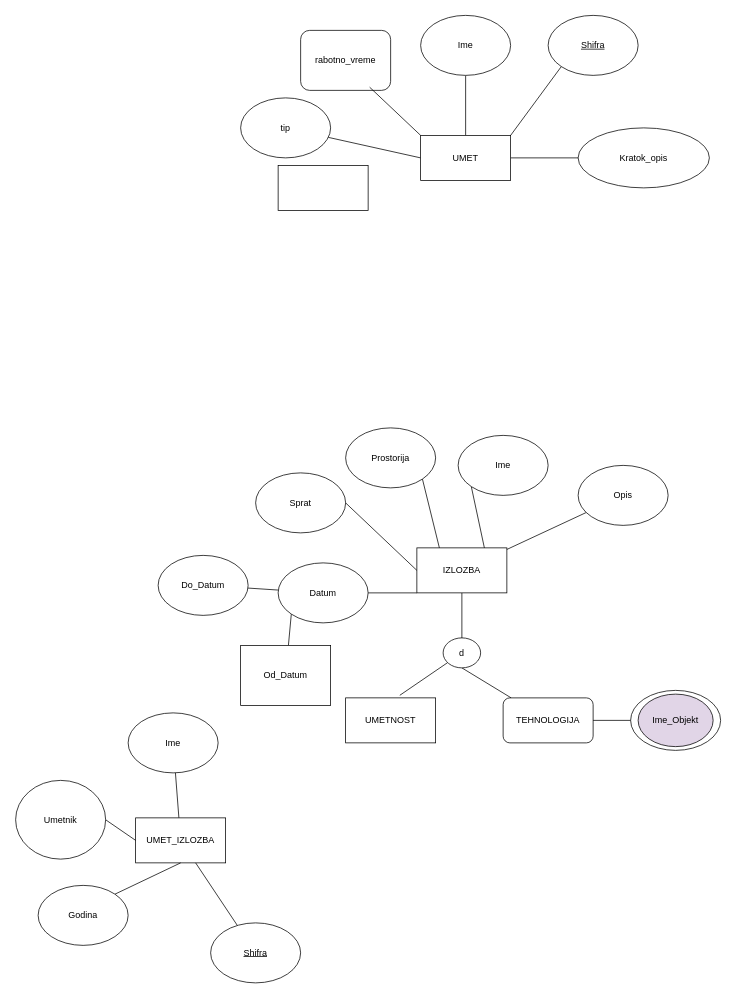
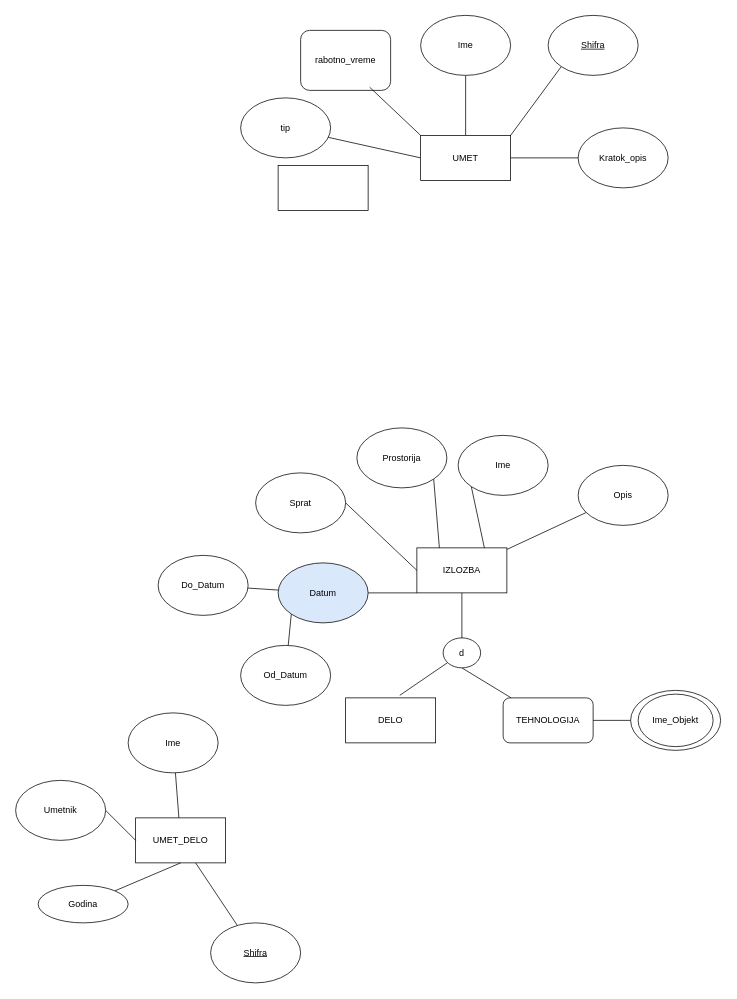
node "Kratok_opis": size 131x60 -> 90x60
node "Prostorija": moved (390, 458) -> (402, 458)
node "Datum": fillcolor #ffffff -> #dae8fc
node "Od_Datum": shape rectangle -> ellipse
node "UMETNOST": label "UMETNOST" -> "DELO"
node "Ime_Objekt": fillcolor #e1d5e7 -> #ffffff
node "Umetnik": size 90x79 -> 90x60
node "UMET_IZLOZBA": label "UMET_IZLOZBA" -> "UMET_DELO"
node "Godina": size 90x60 -> 90x38
